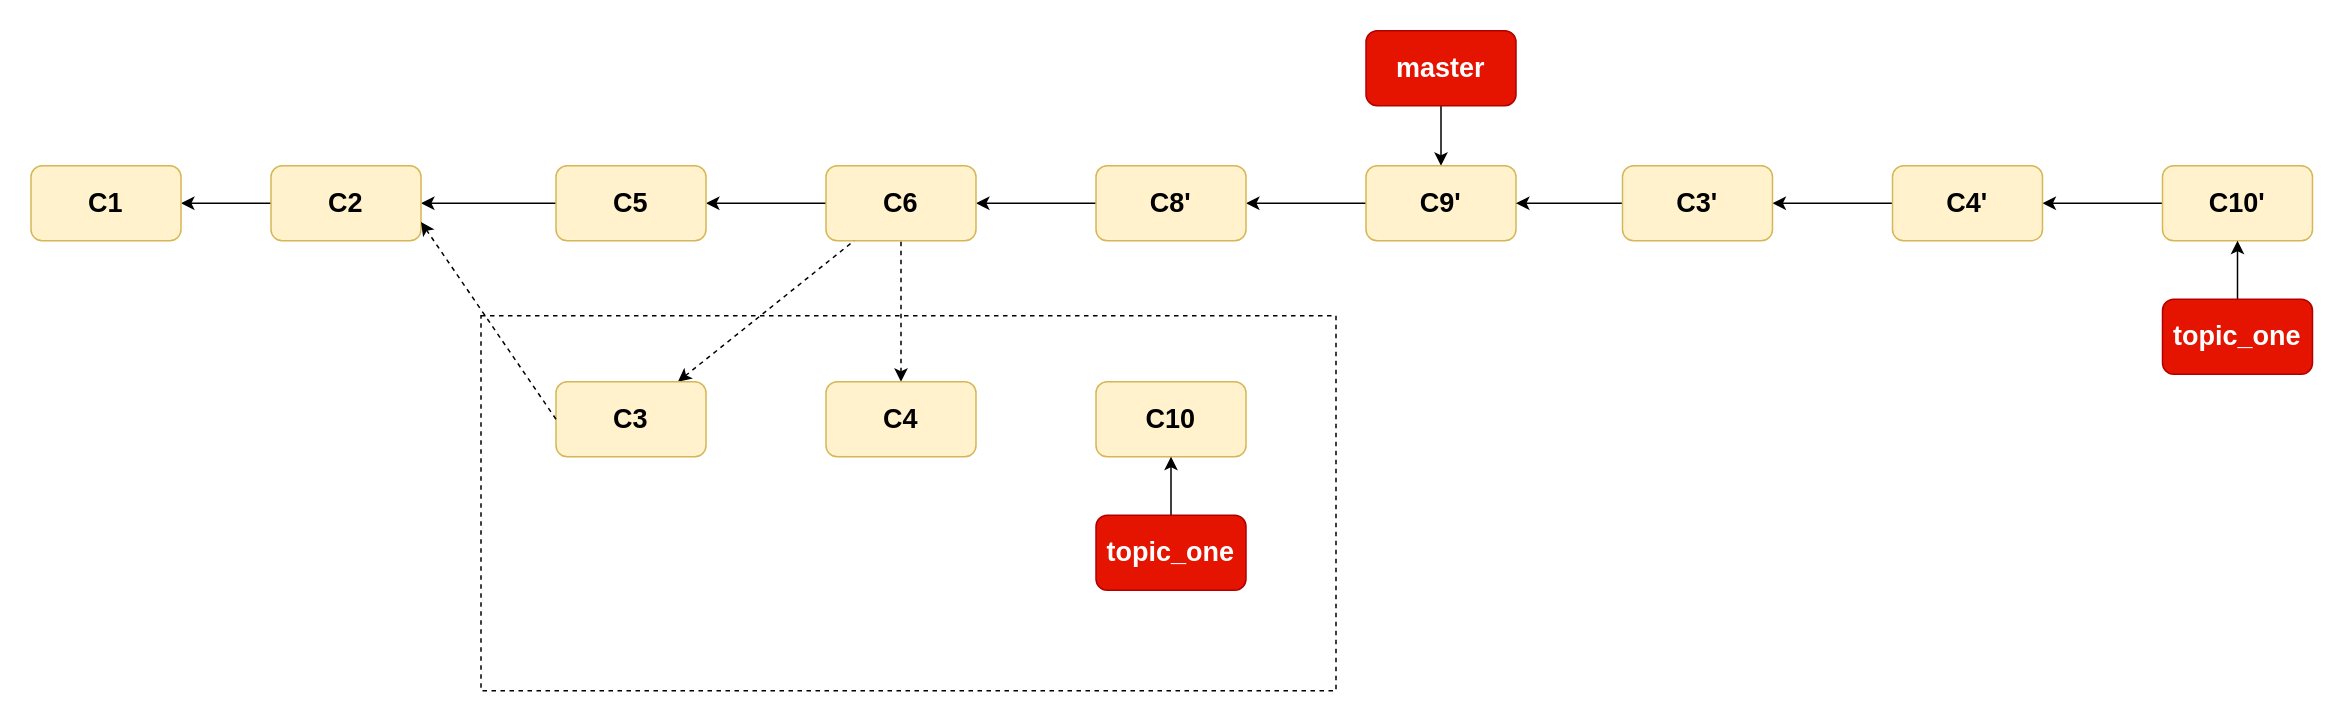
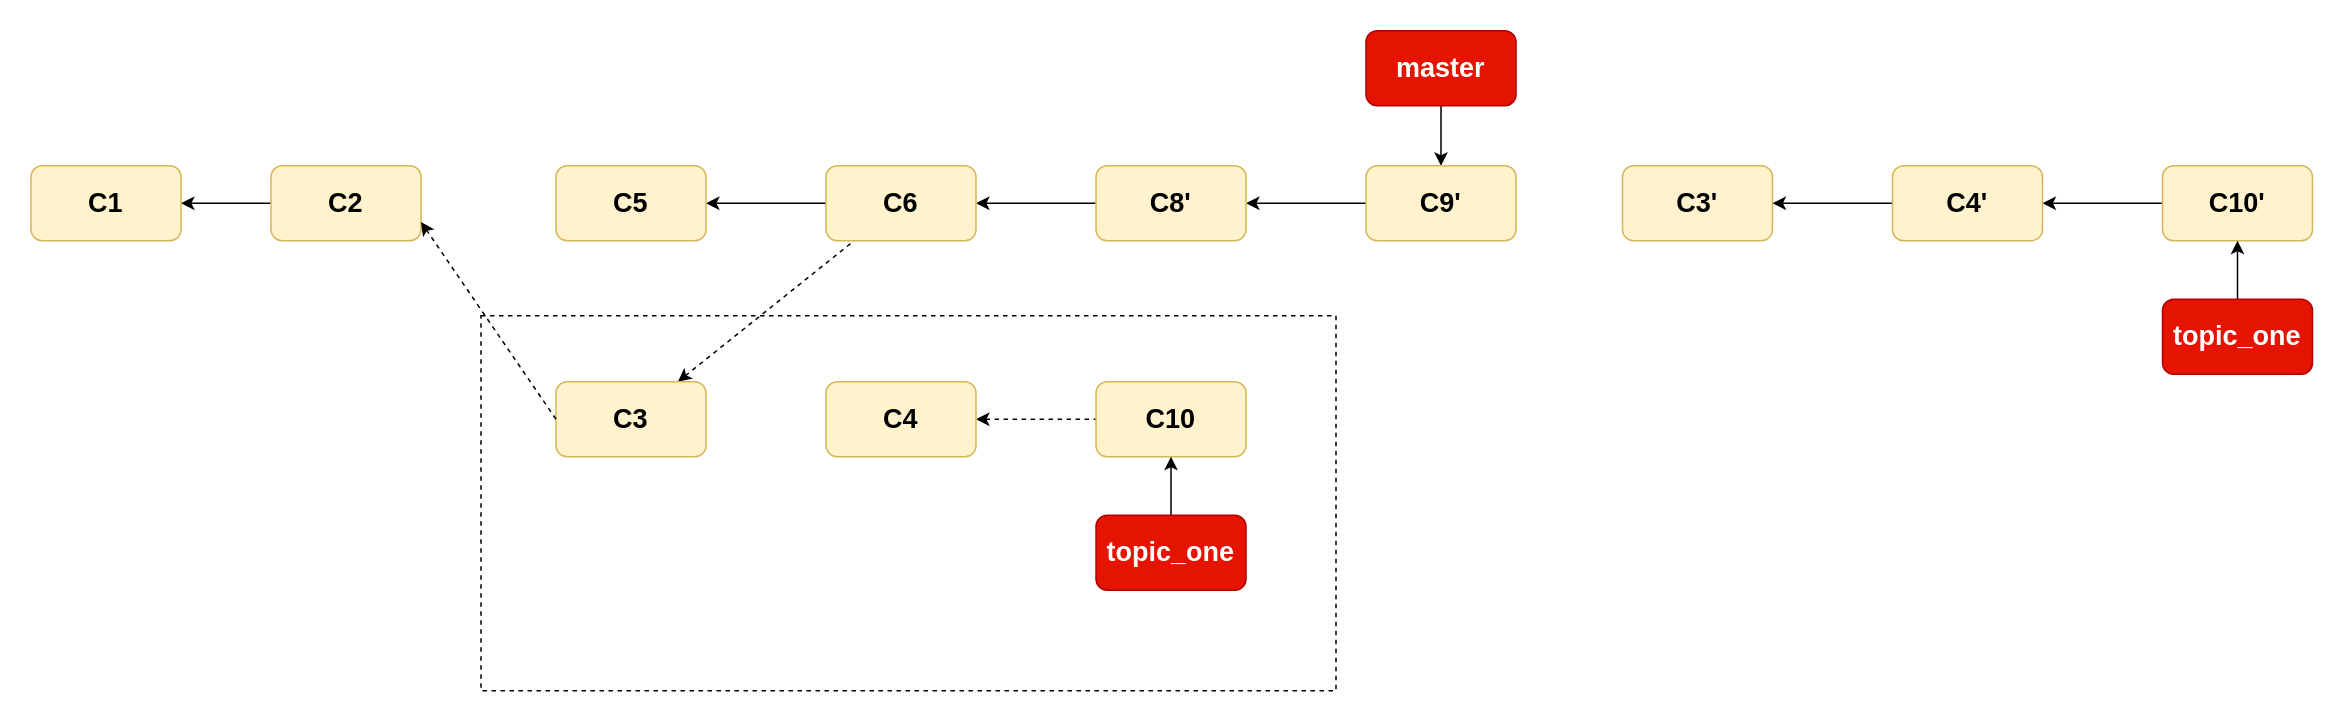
edge "C5" -> "C2": removed
edge "C3'" -> "C9'": removed
edge "C6" -> "C4": now "C10" -> "C4"
